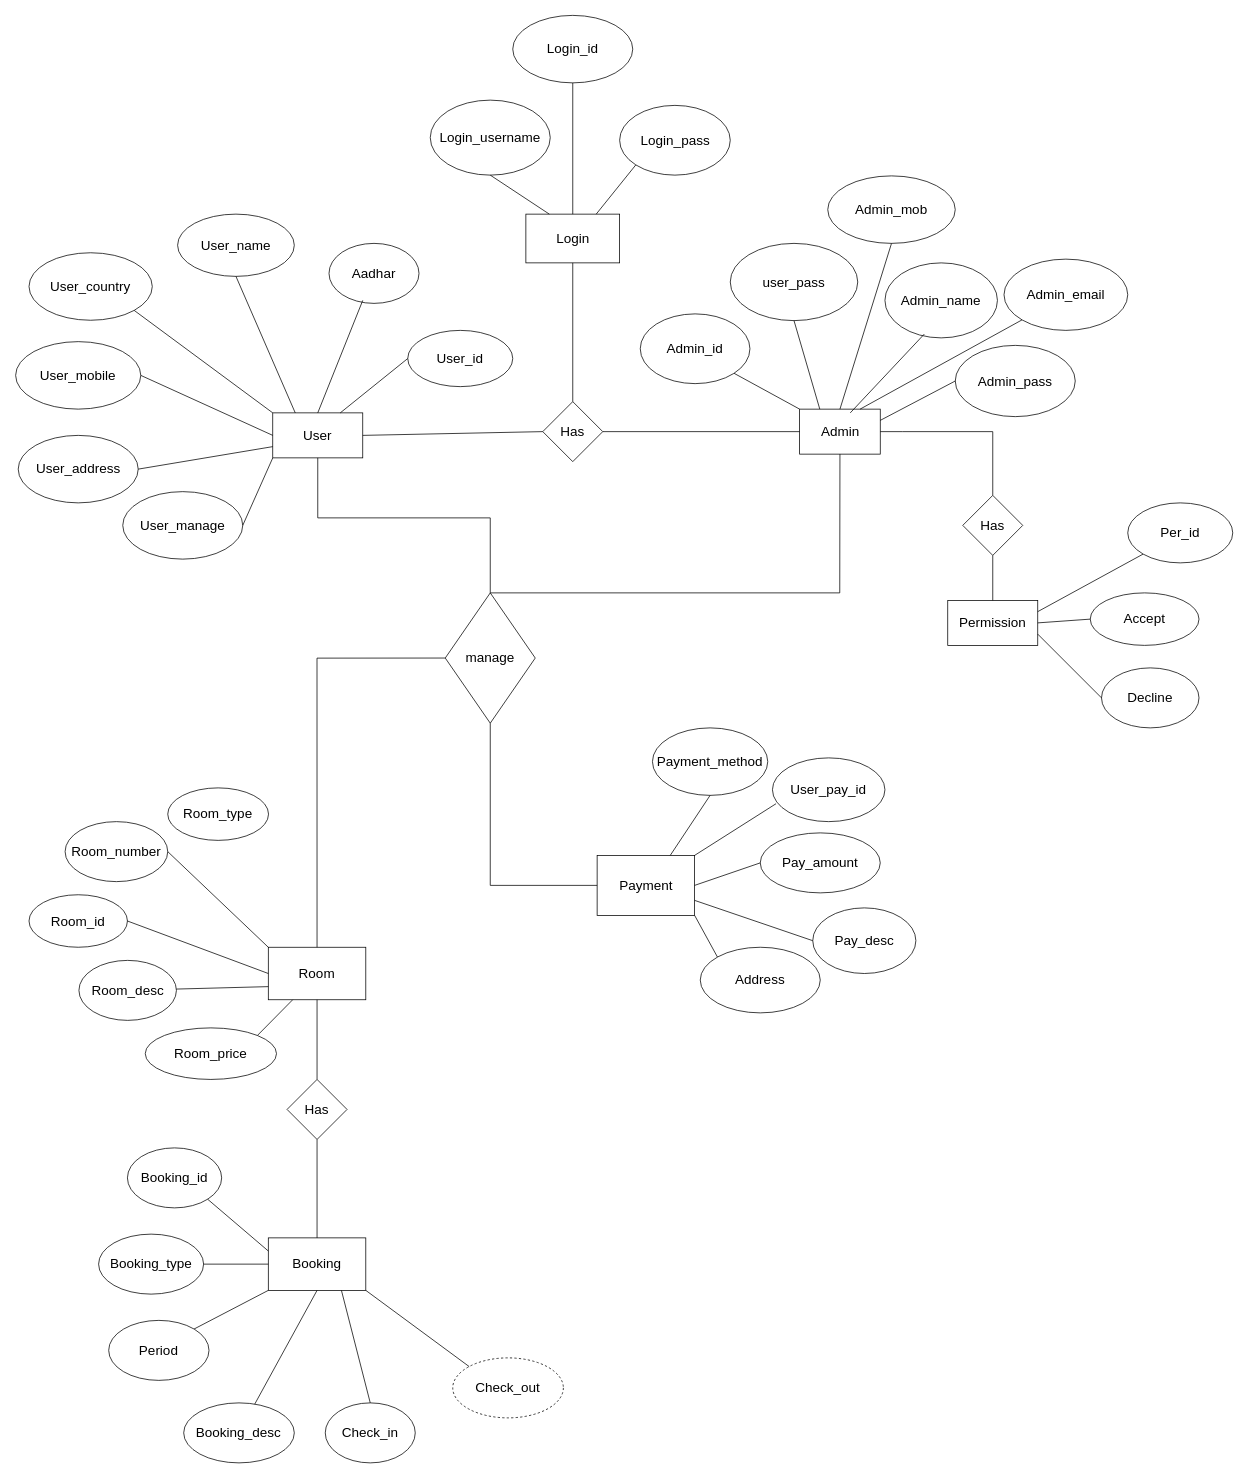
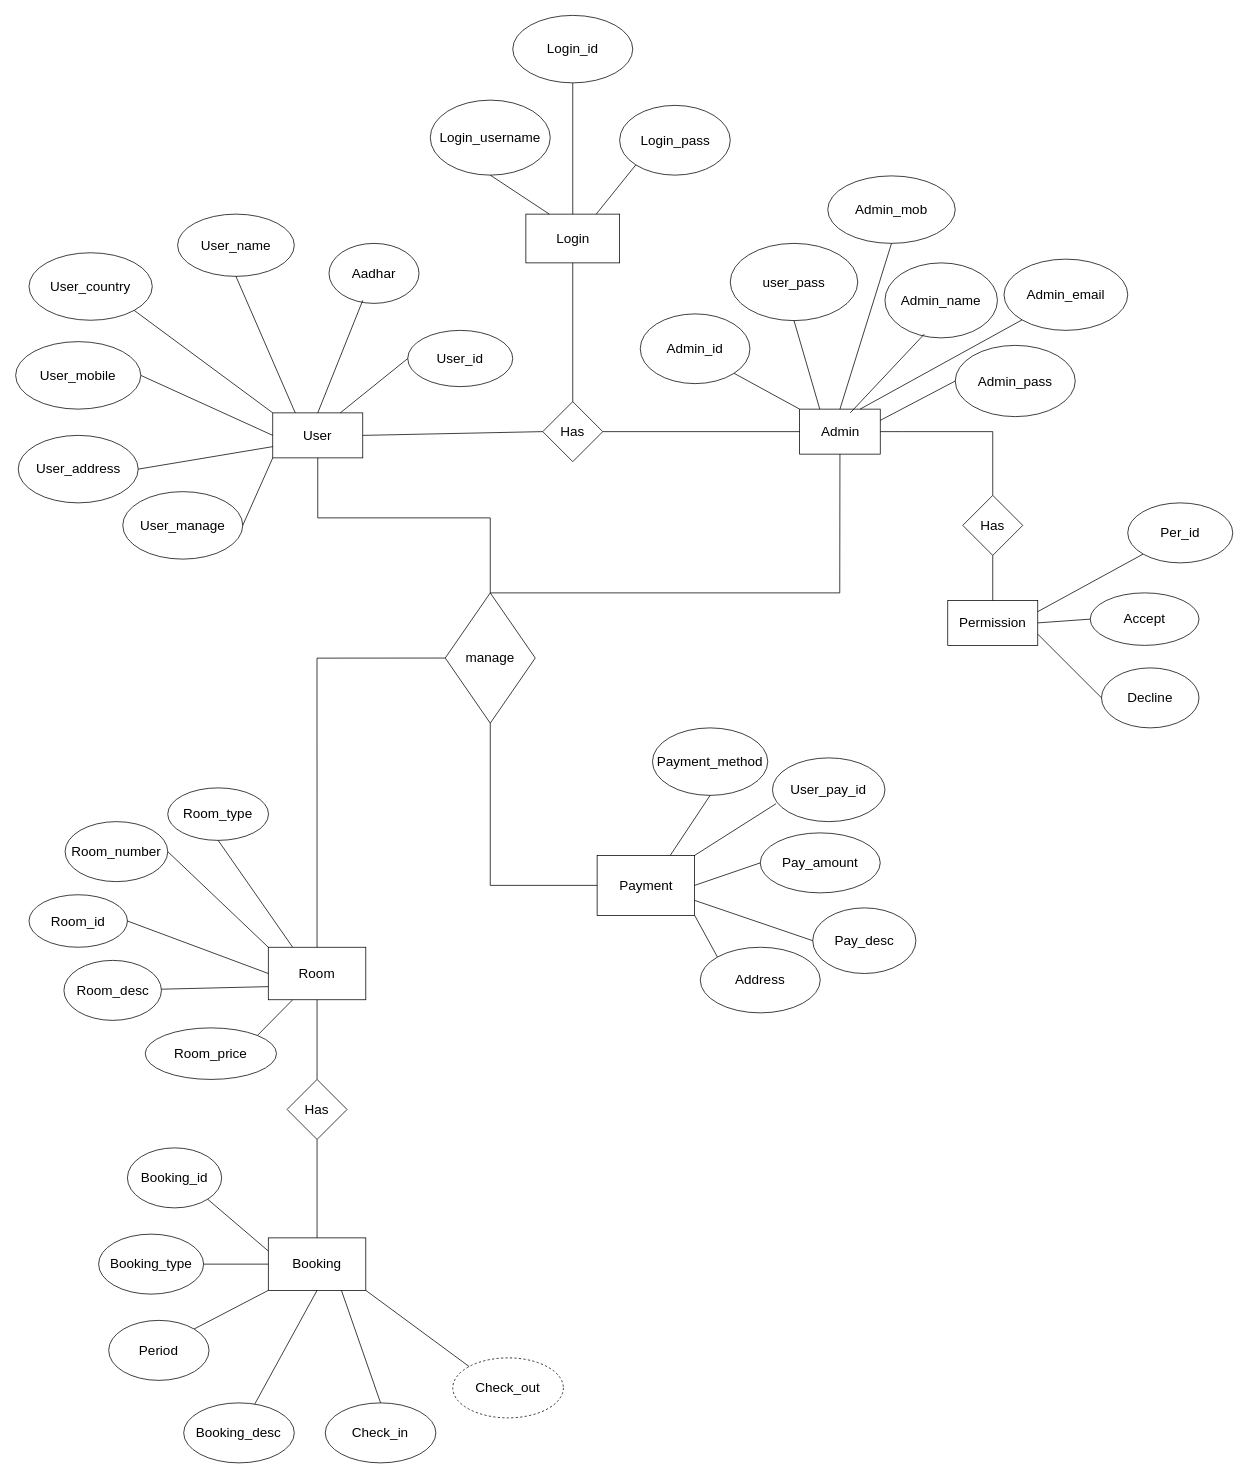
edge "Room_type" -- "Room": added
node "Room_desc": moved (128, 990) -> (113, 990)
node "Check_in": size 90x60 -> 111x60
